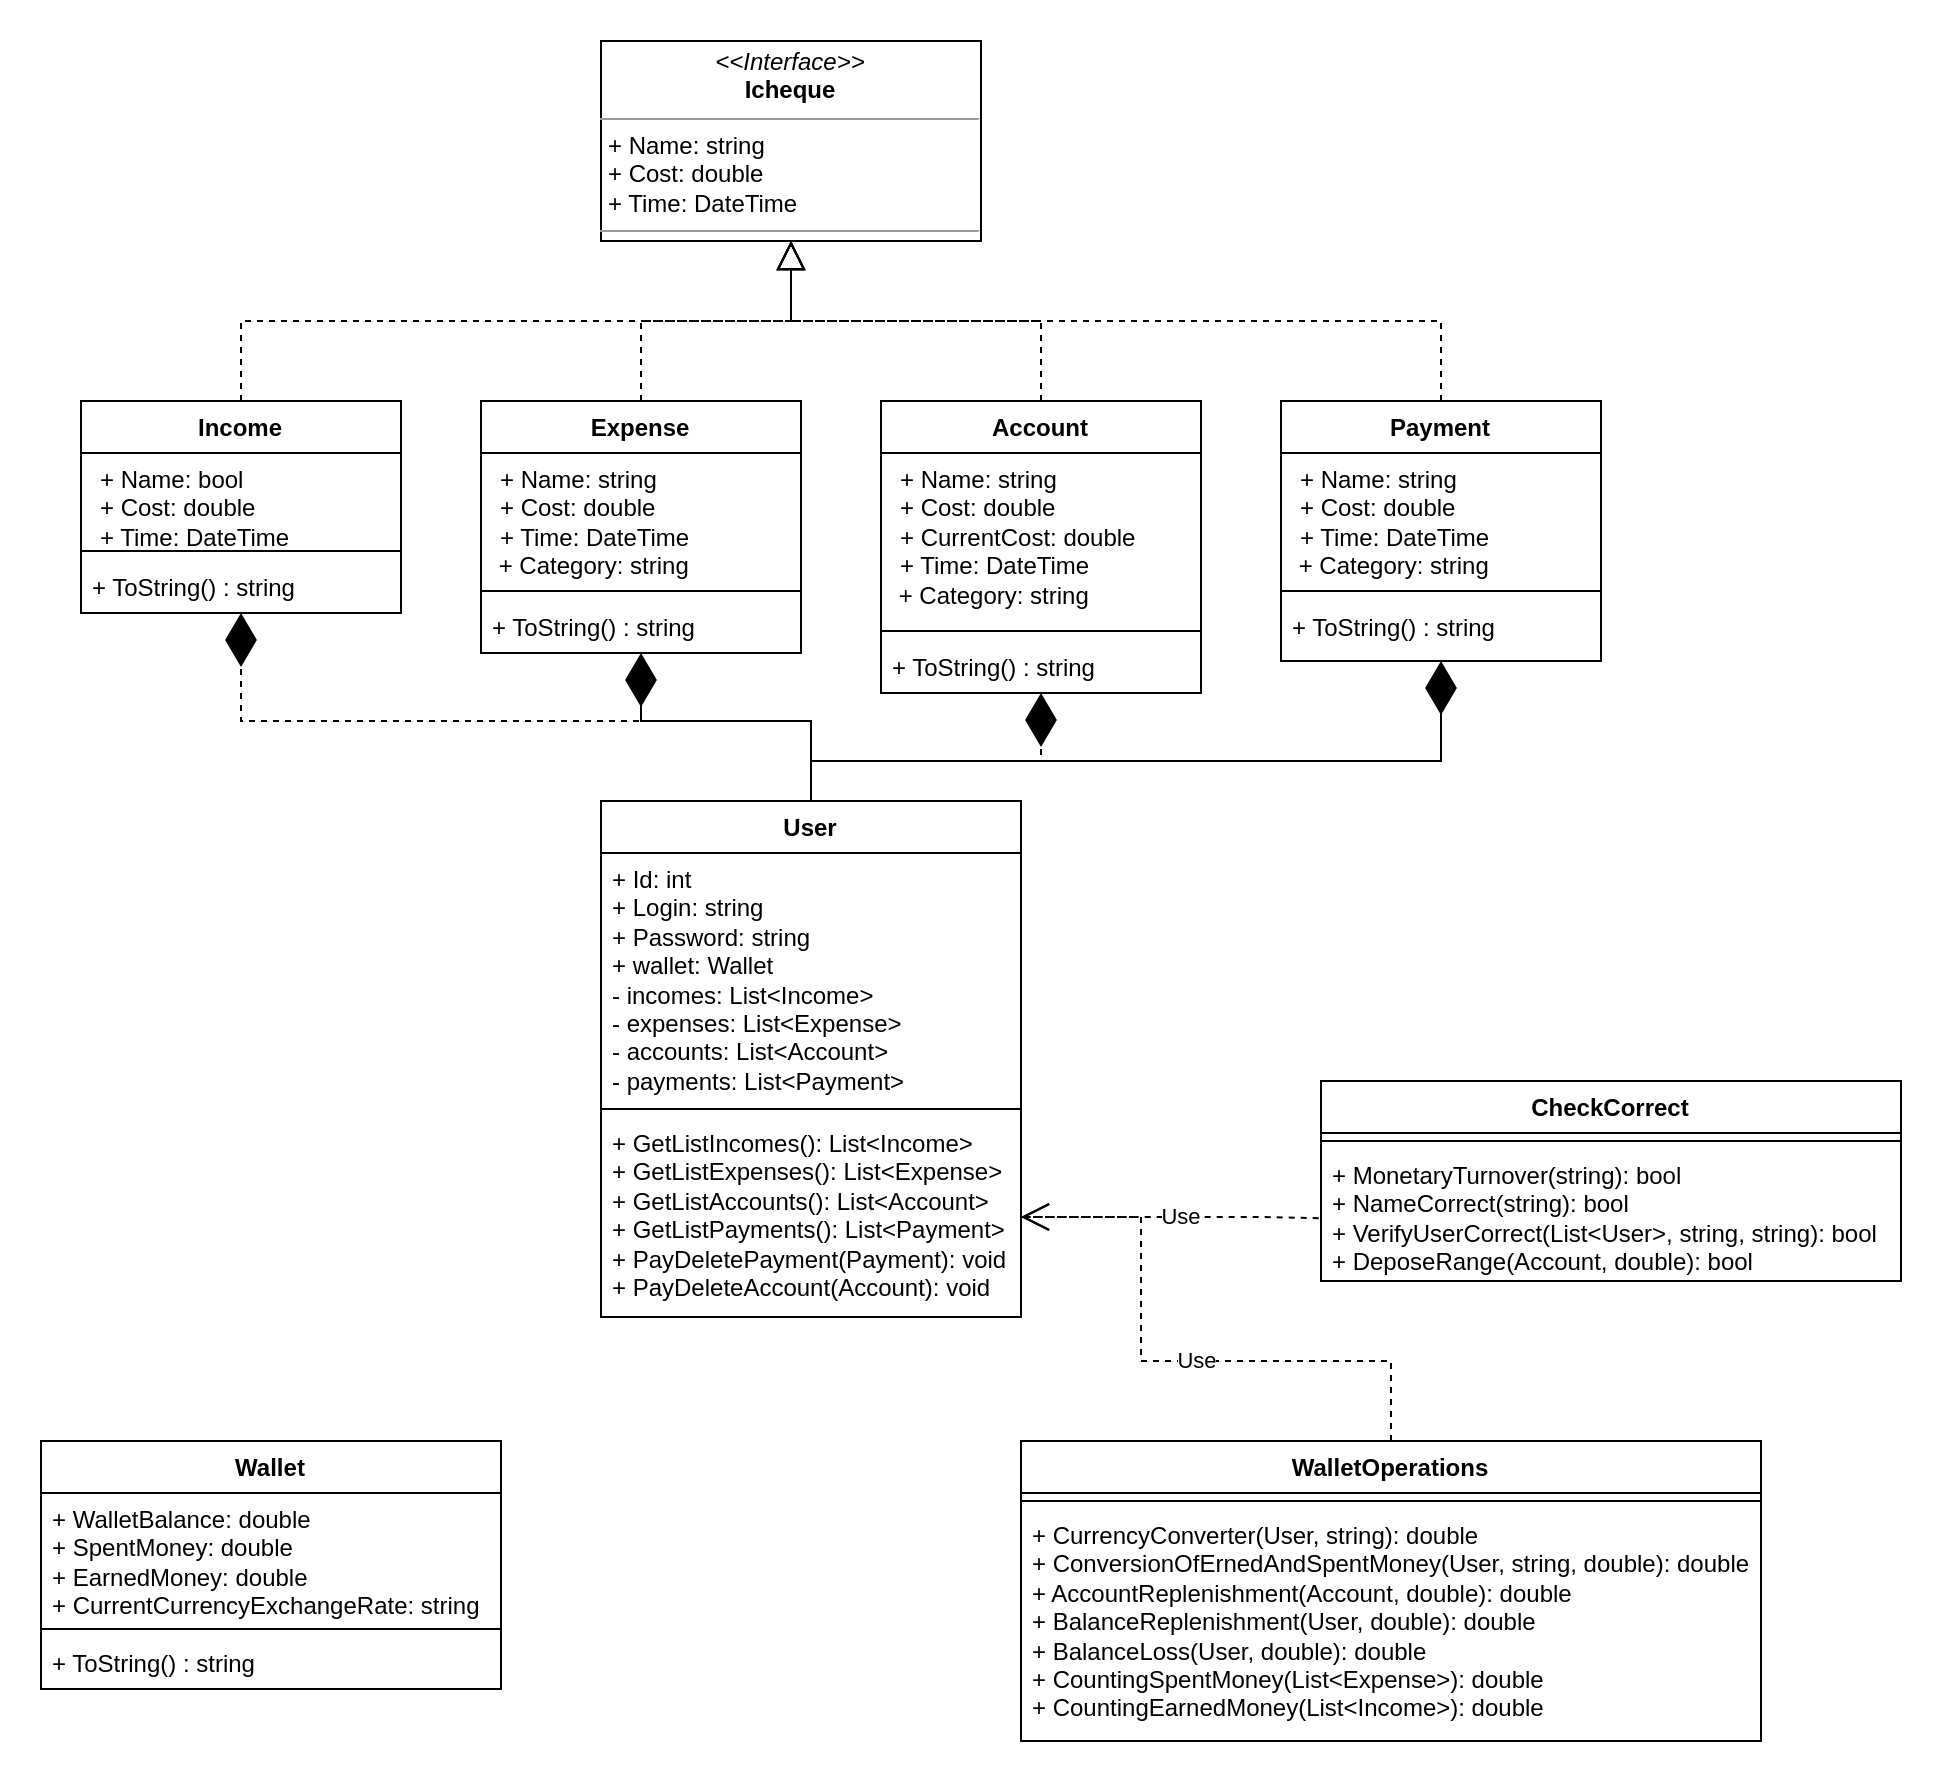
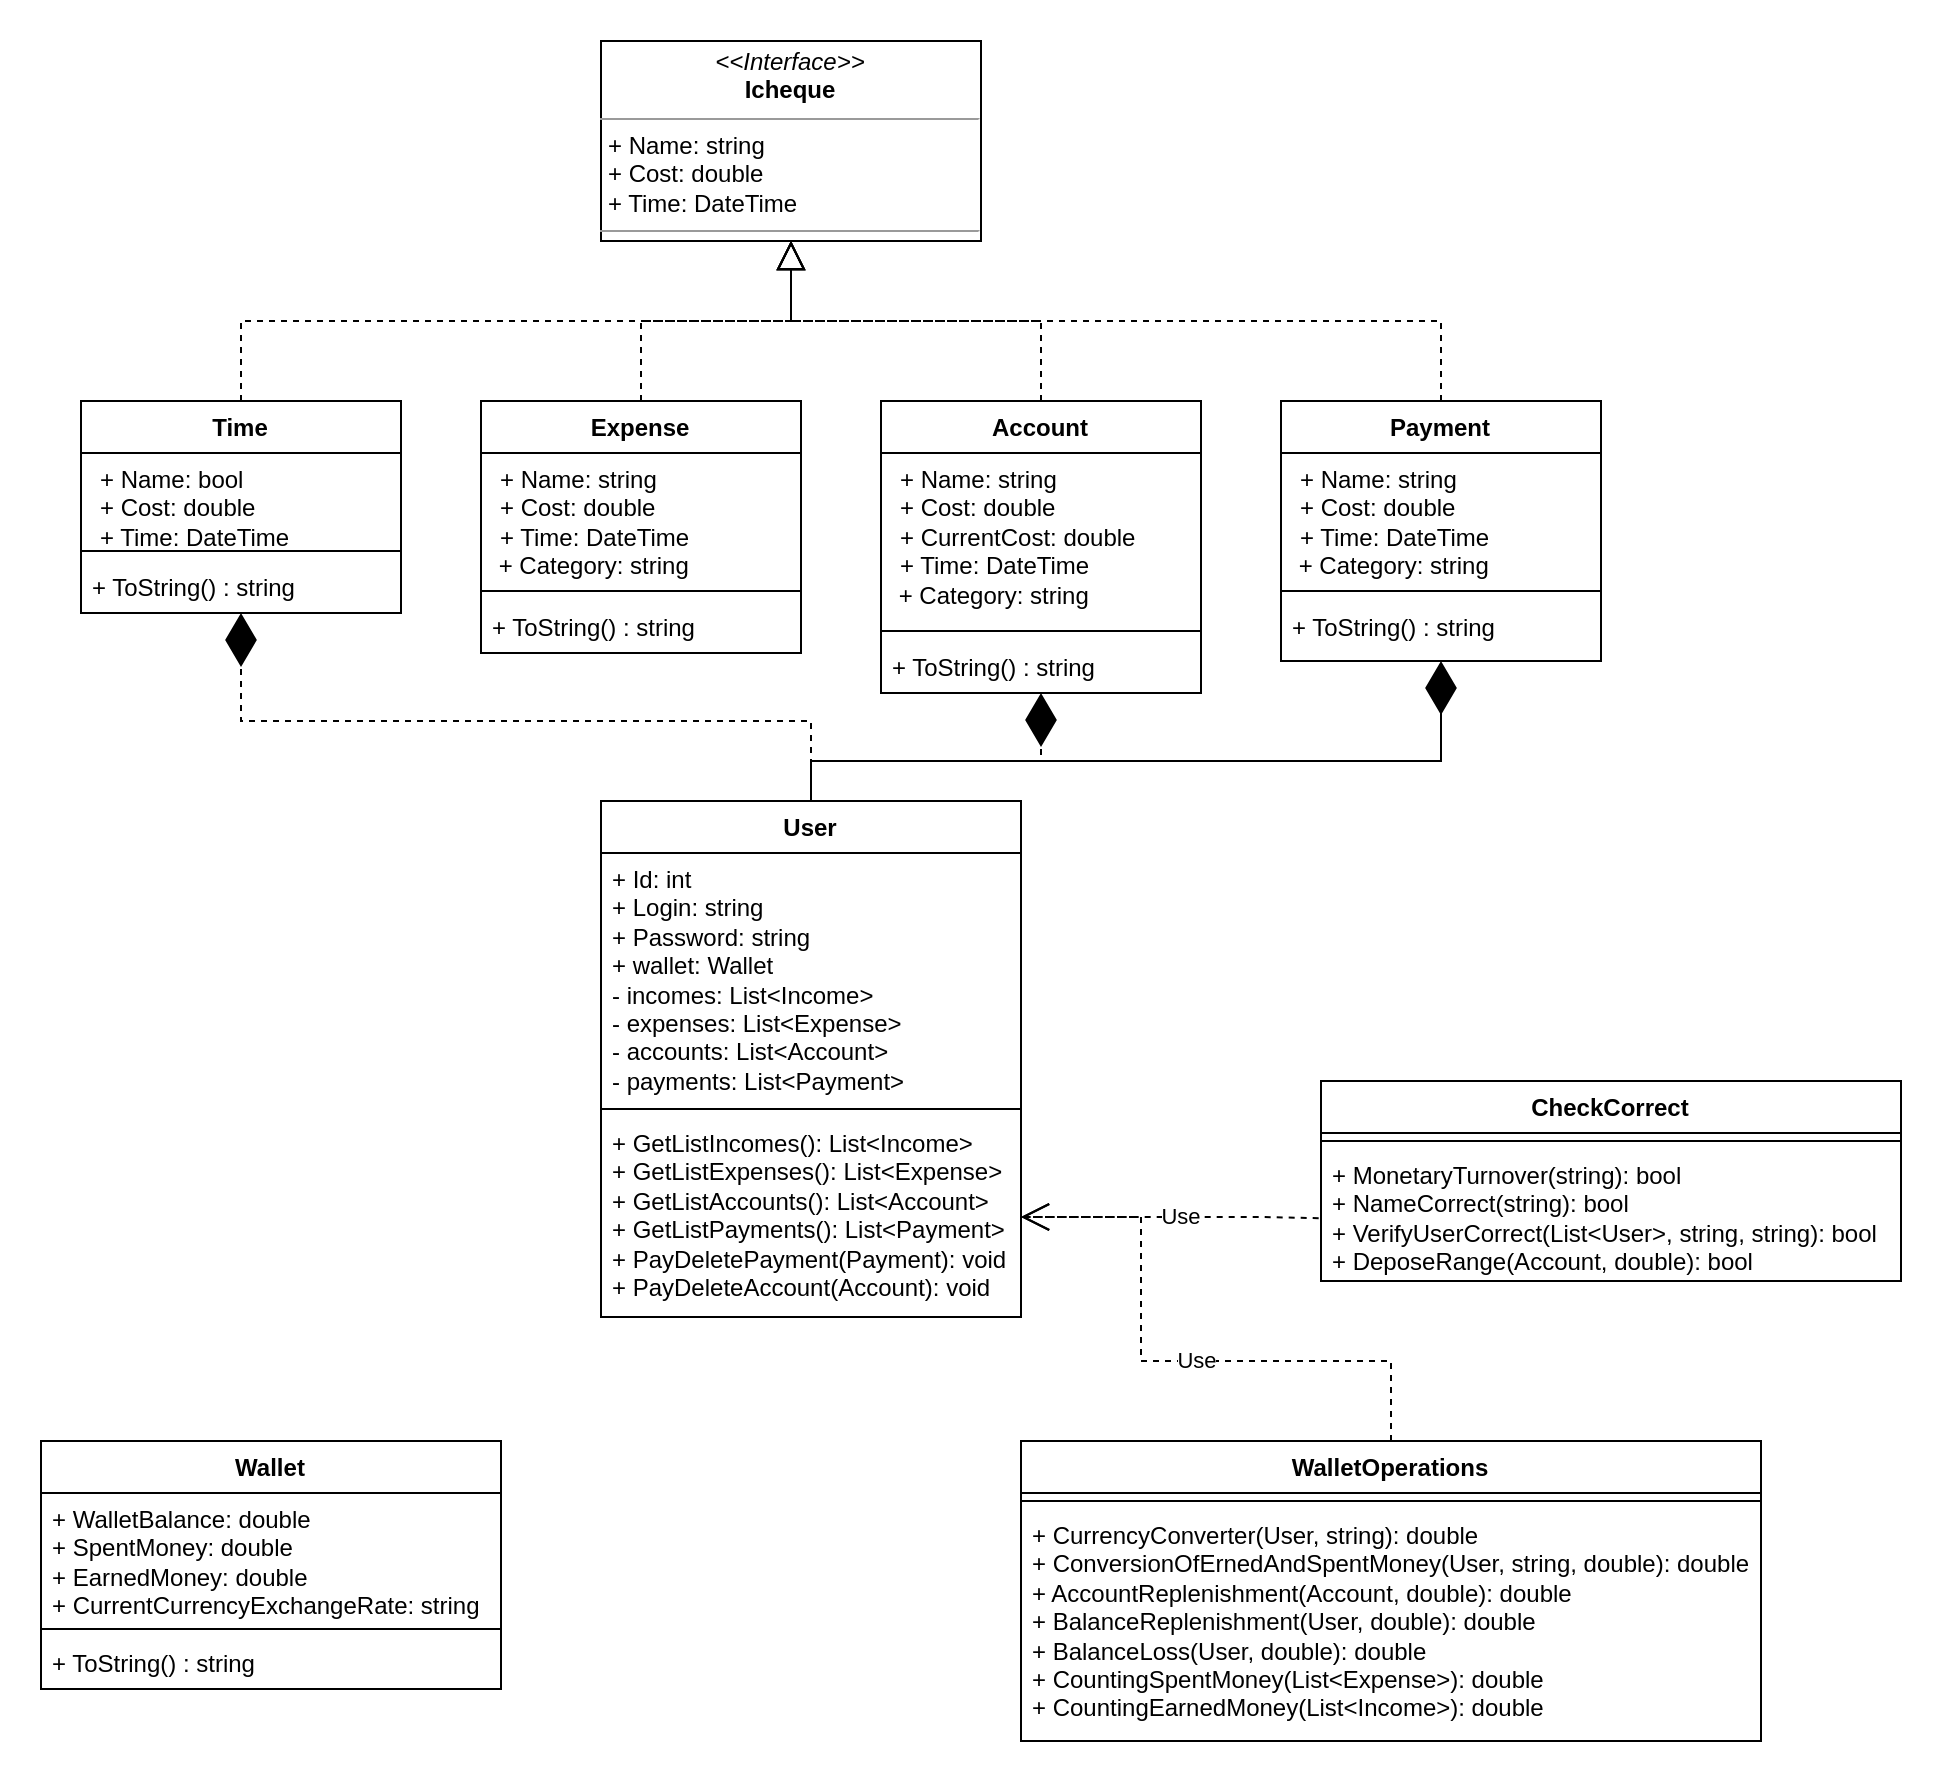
node "Income": label "Income" -> "Time"
edge "User" -> "Expense": removed
